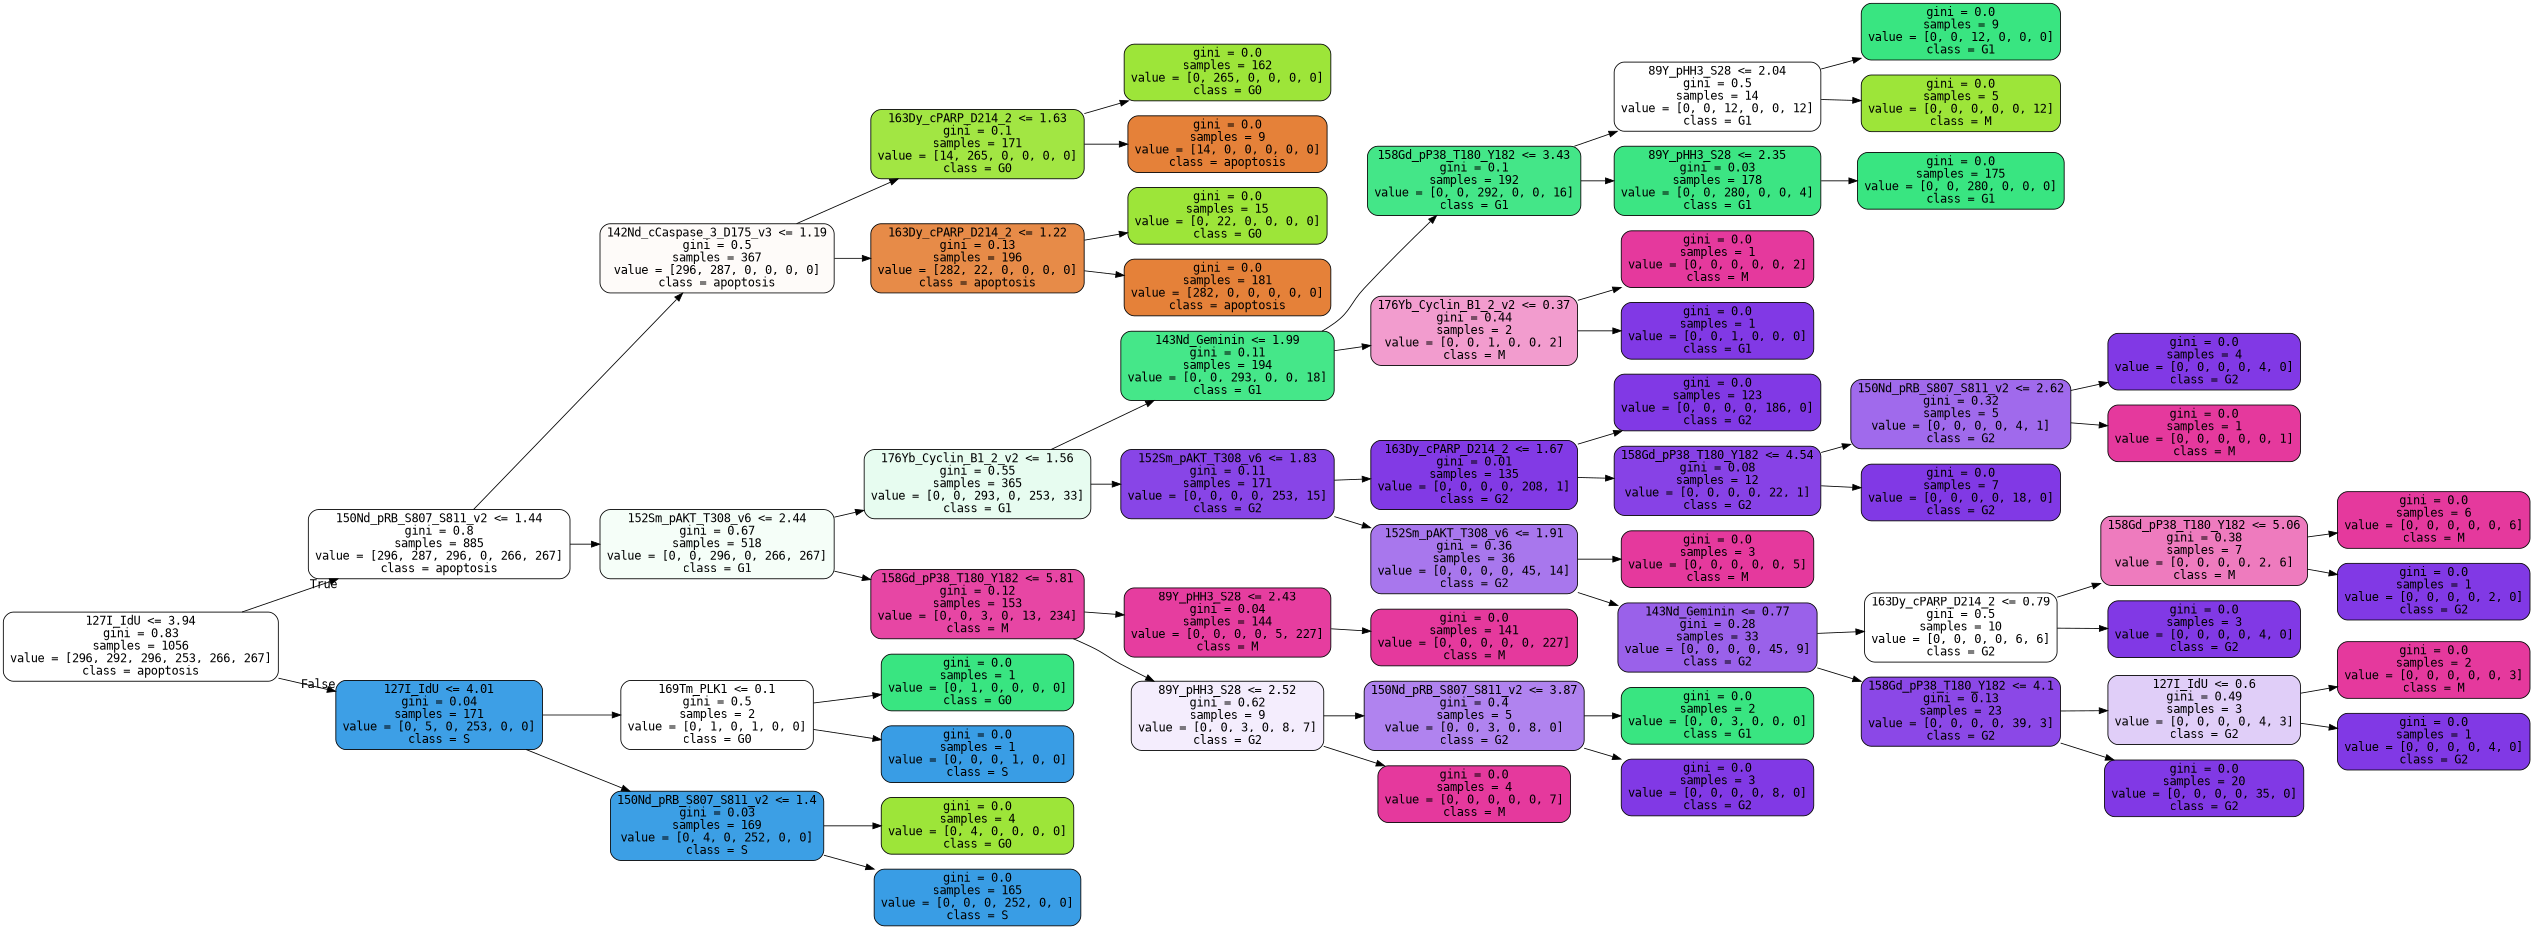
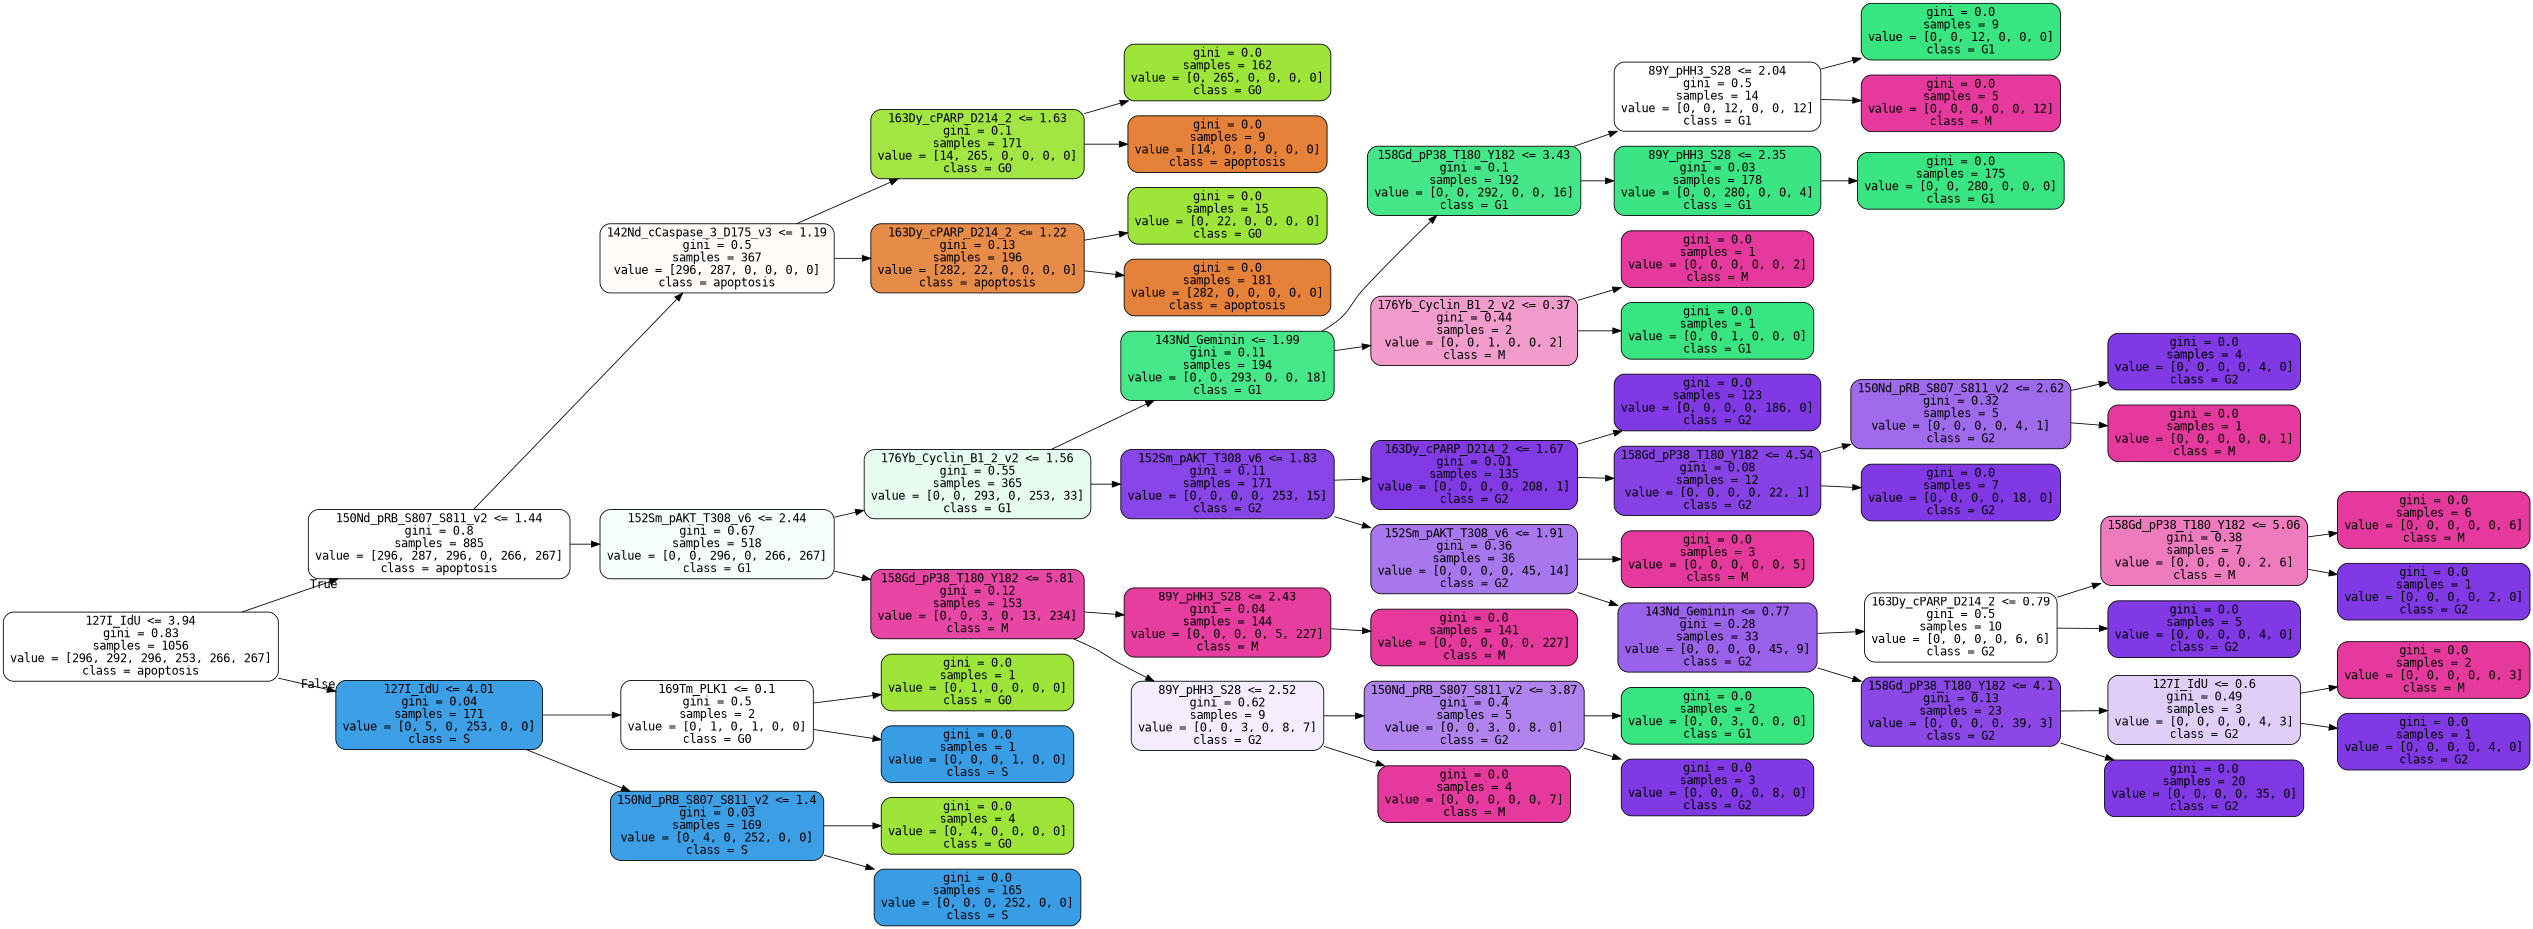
node "gini = 0.0 samples = 5 value = [0, 0, 0, 0, 0, 12] class = M": fillcolor #9de539 -> #e5399d
node "gini = 0.0 samples = 1 value = [0, 0, 1, 0, 0, 0] class = G1": fillcolor #8139e5 -> #39e581
node "gini = 0.0 samples = 3 value = [0, 0, 0, 0, 4, 0] class = G2": label "gini = 0.0 samples = 3 value = [0, 0, 0, 0, 4, 0] class = G2" -> "gini = 0.0 samples = 5 value = [0, 0, 0, 0, 4, 0] class = G2"
node "gini = 0.0 samples = 1 value = [0, 1, 0, 0, 0, 0] class = G0": fillcolor #39e581 -> #9de539
